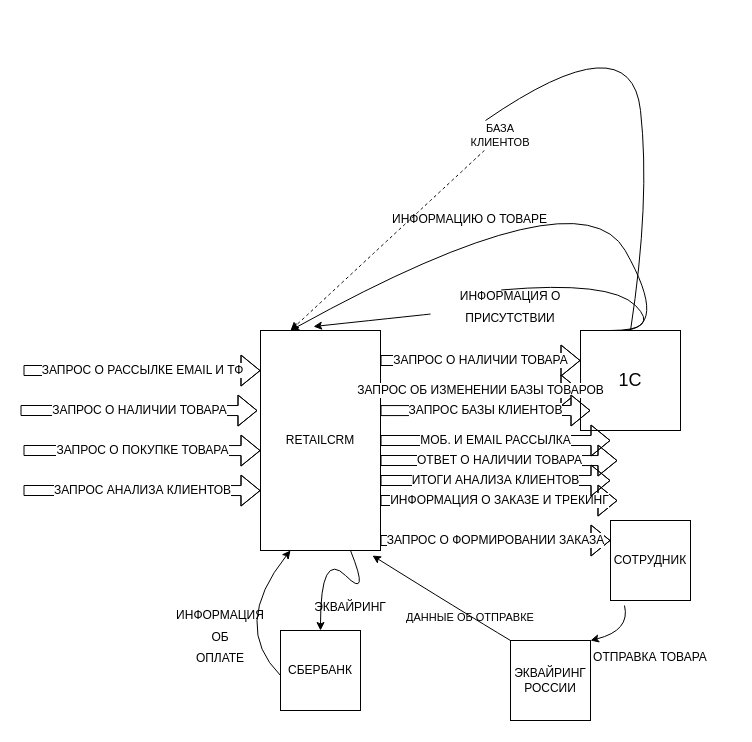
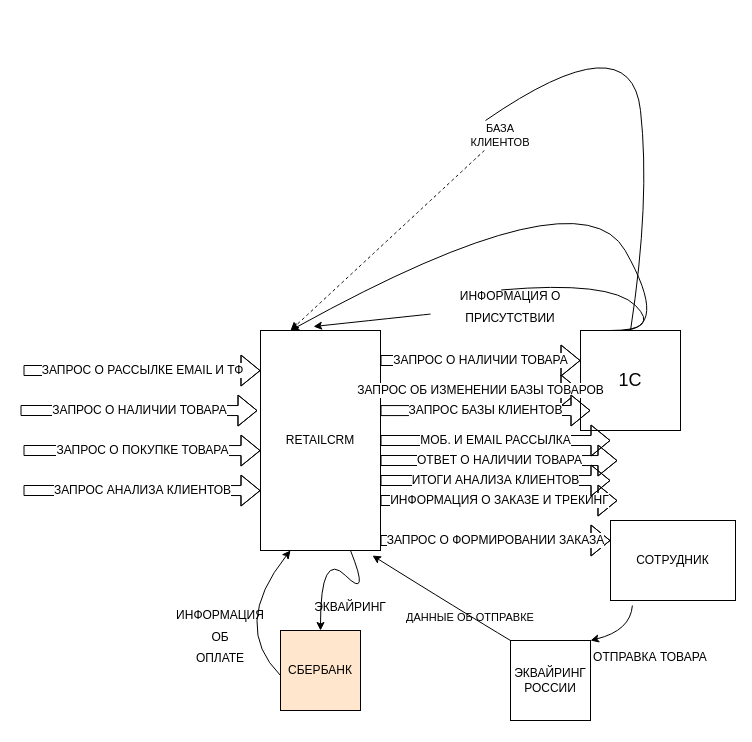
node "ИНФОРМАЦИЮ О ТОВАРЕ": removed
node "СОТРУДНИК": size 80x80 -> 125x80
node "СБЕРБАНК": fillcolor #ffffff -> #ffe6cc
